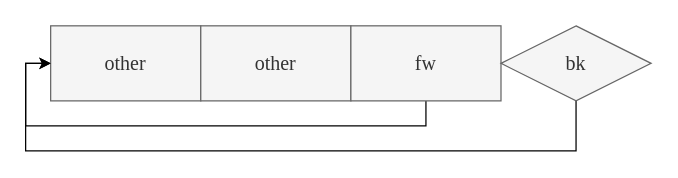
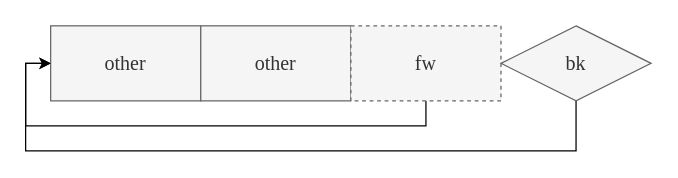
node "fw": style solid -> dashed
